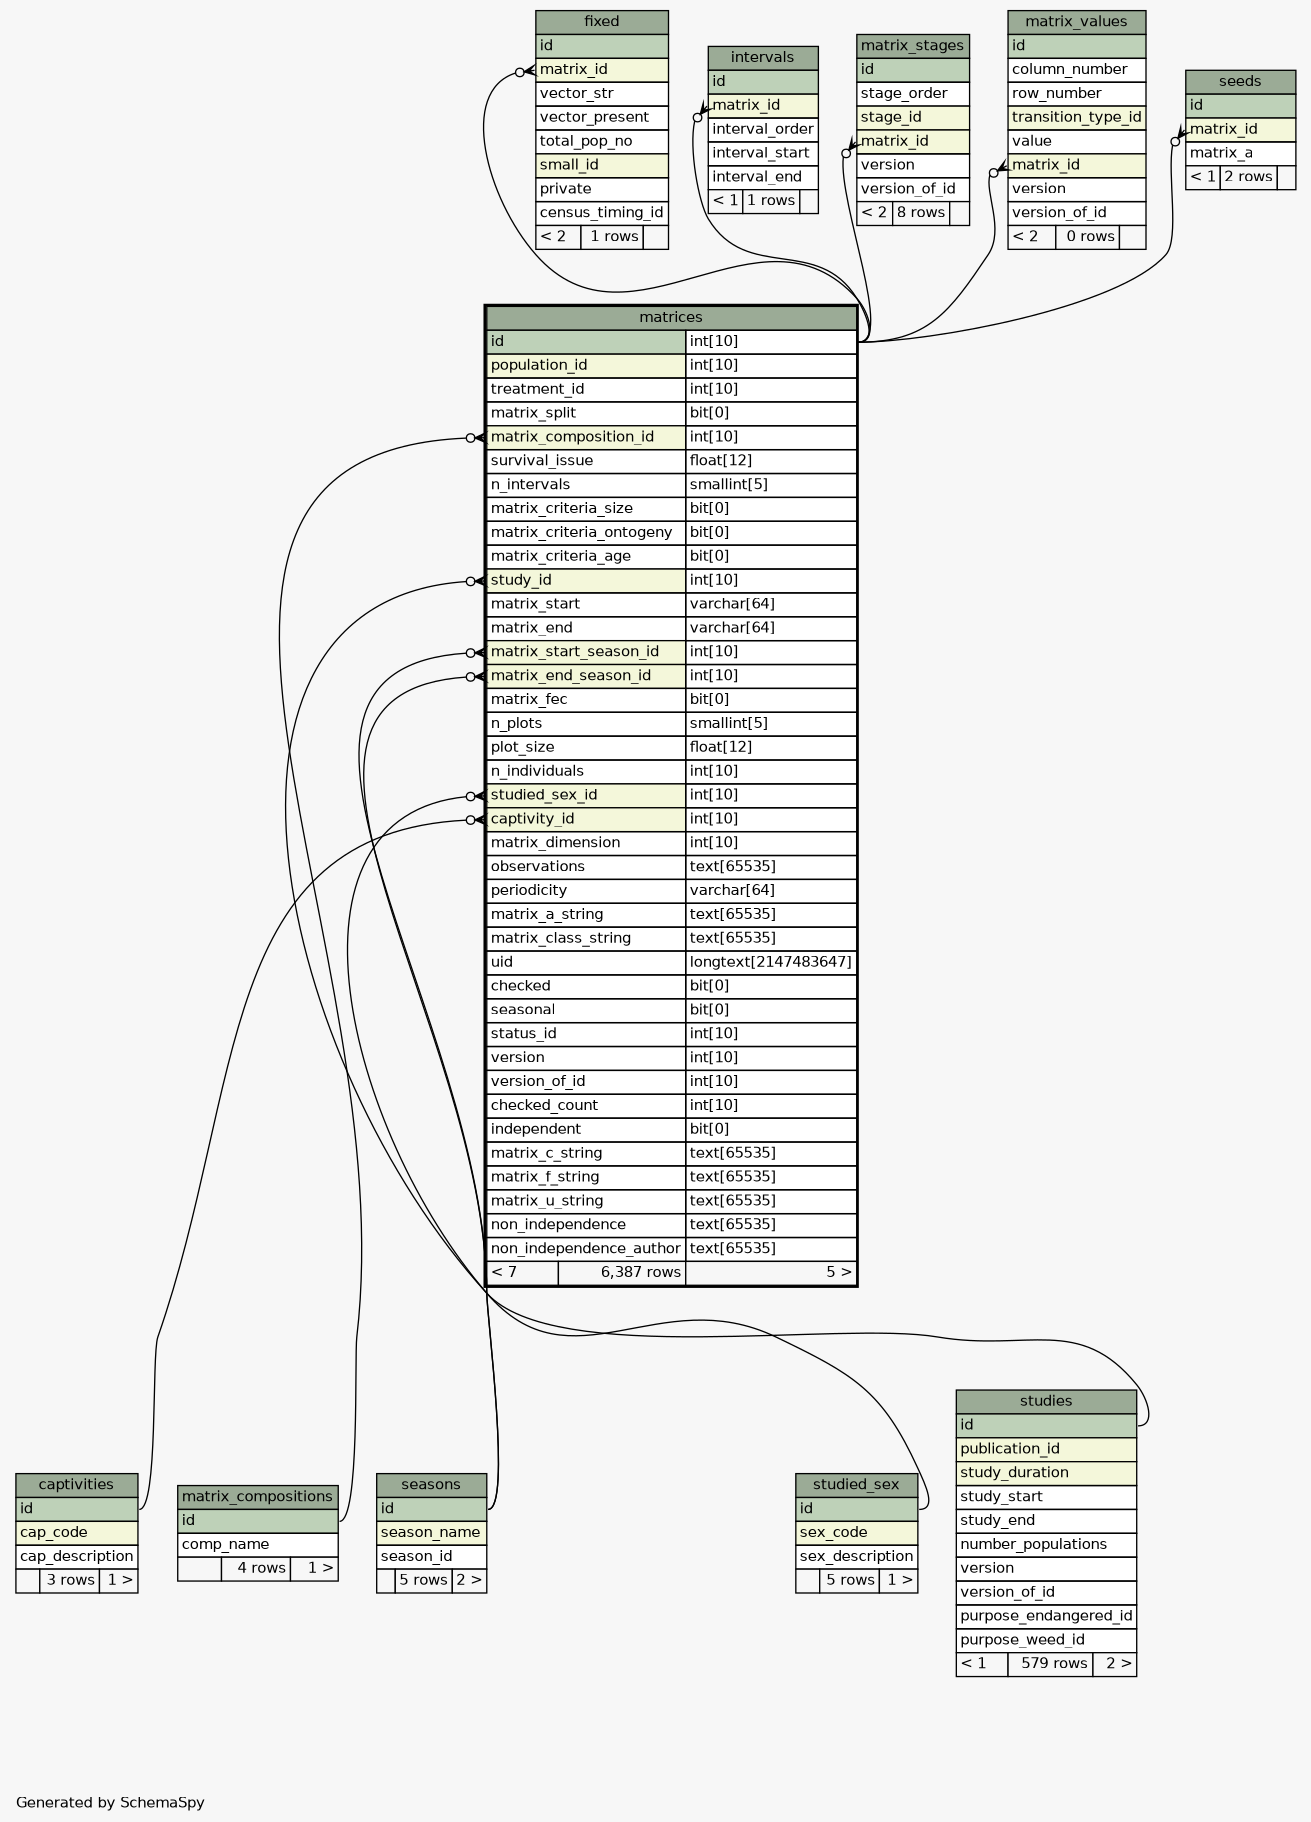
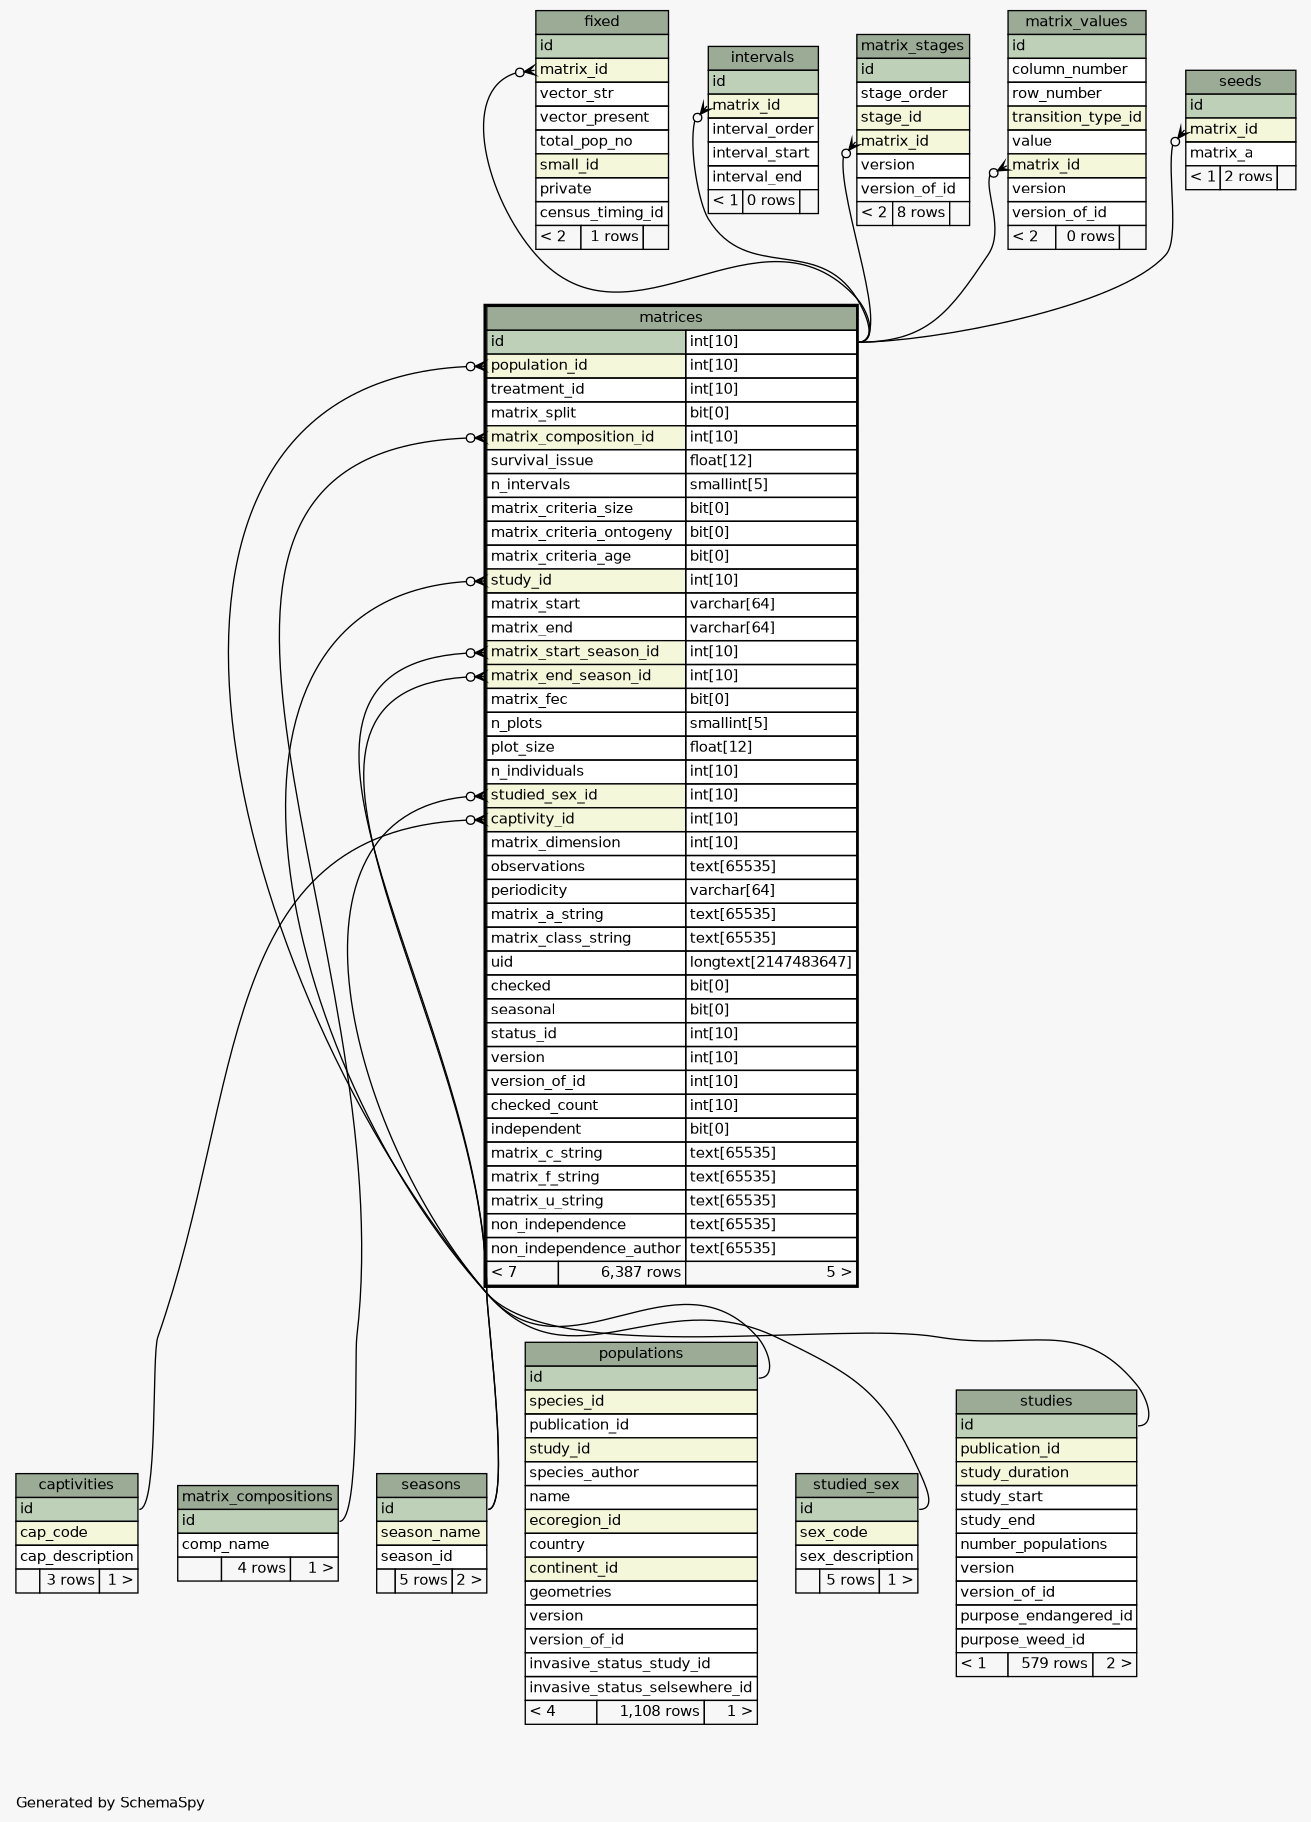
node "intervals": text "1 rows" -> "0 rows"
node "populations": added
